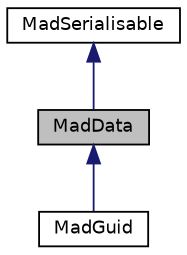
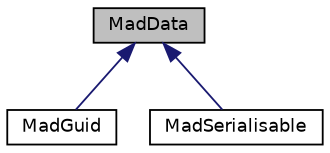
edge "MadData" -> "MadSerialisable": reversed
